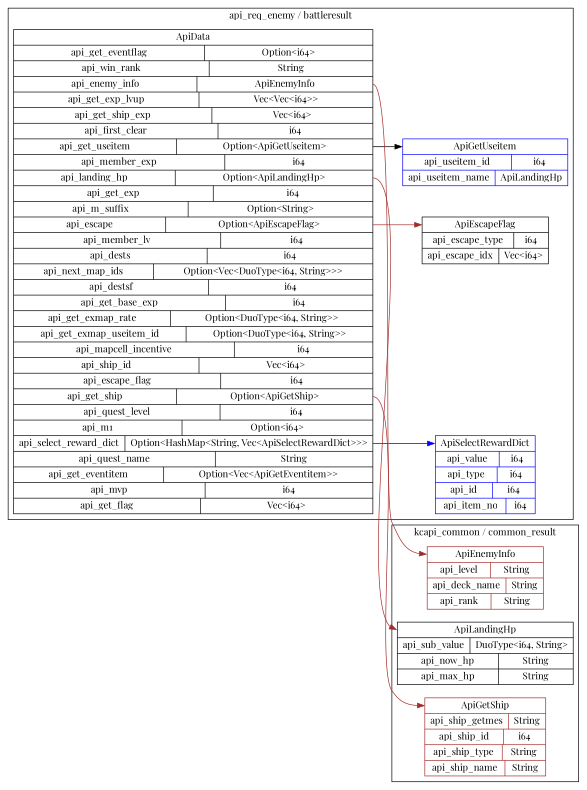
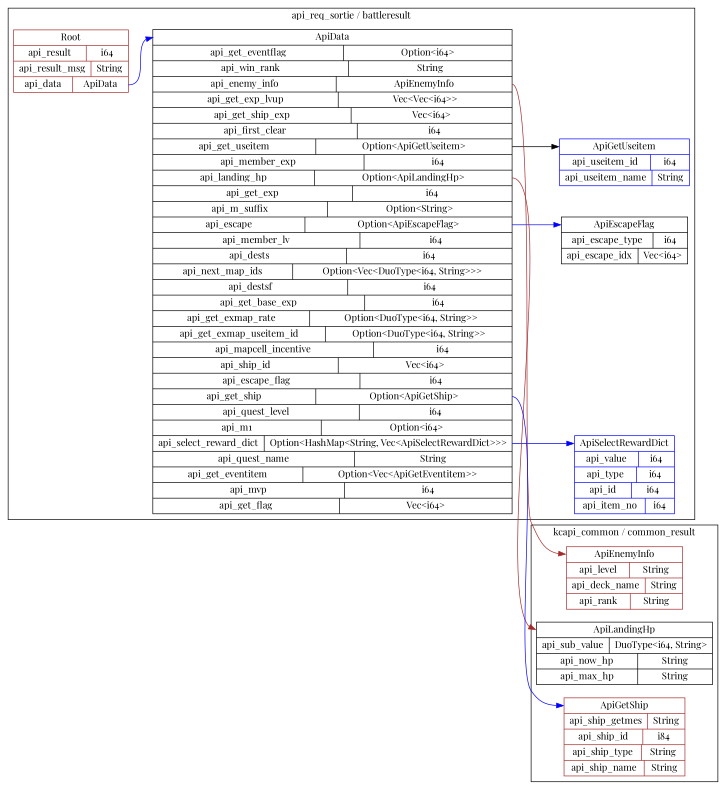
cluster "api_req_enemy / battleresult": label "api_req_enemy / battleresult" -> "api_req_sortie / battleresult"
node "Root": added
node "ApiGetUseitem": text "ApiLandingHp" -> "String"
edge "ApiData" -> "ApiEscapeFlag": color brown -> blue
edge "ApiData" -> "ApiGetShip": color brown -> blue
node "ApiGetShip": text "i64" -> "i84"
